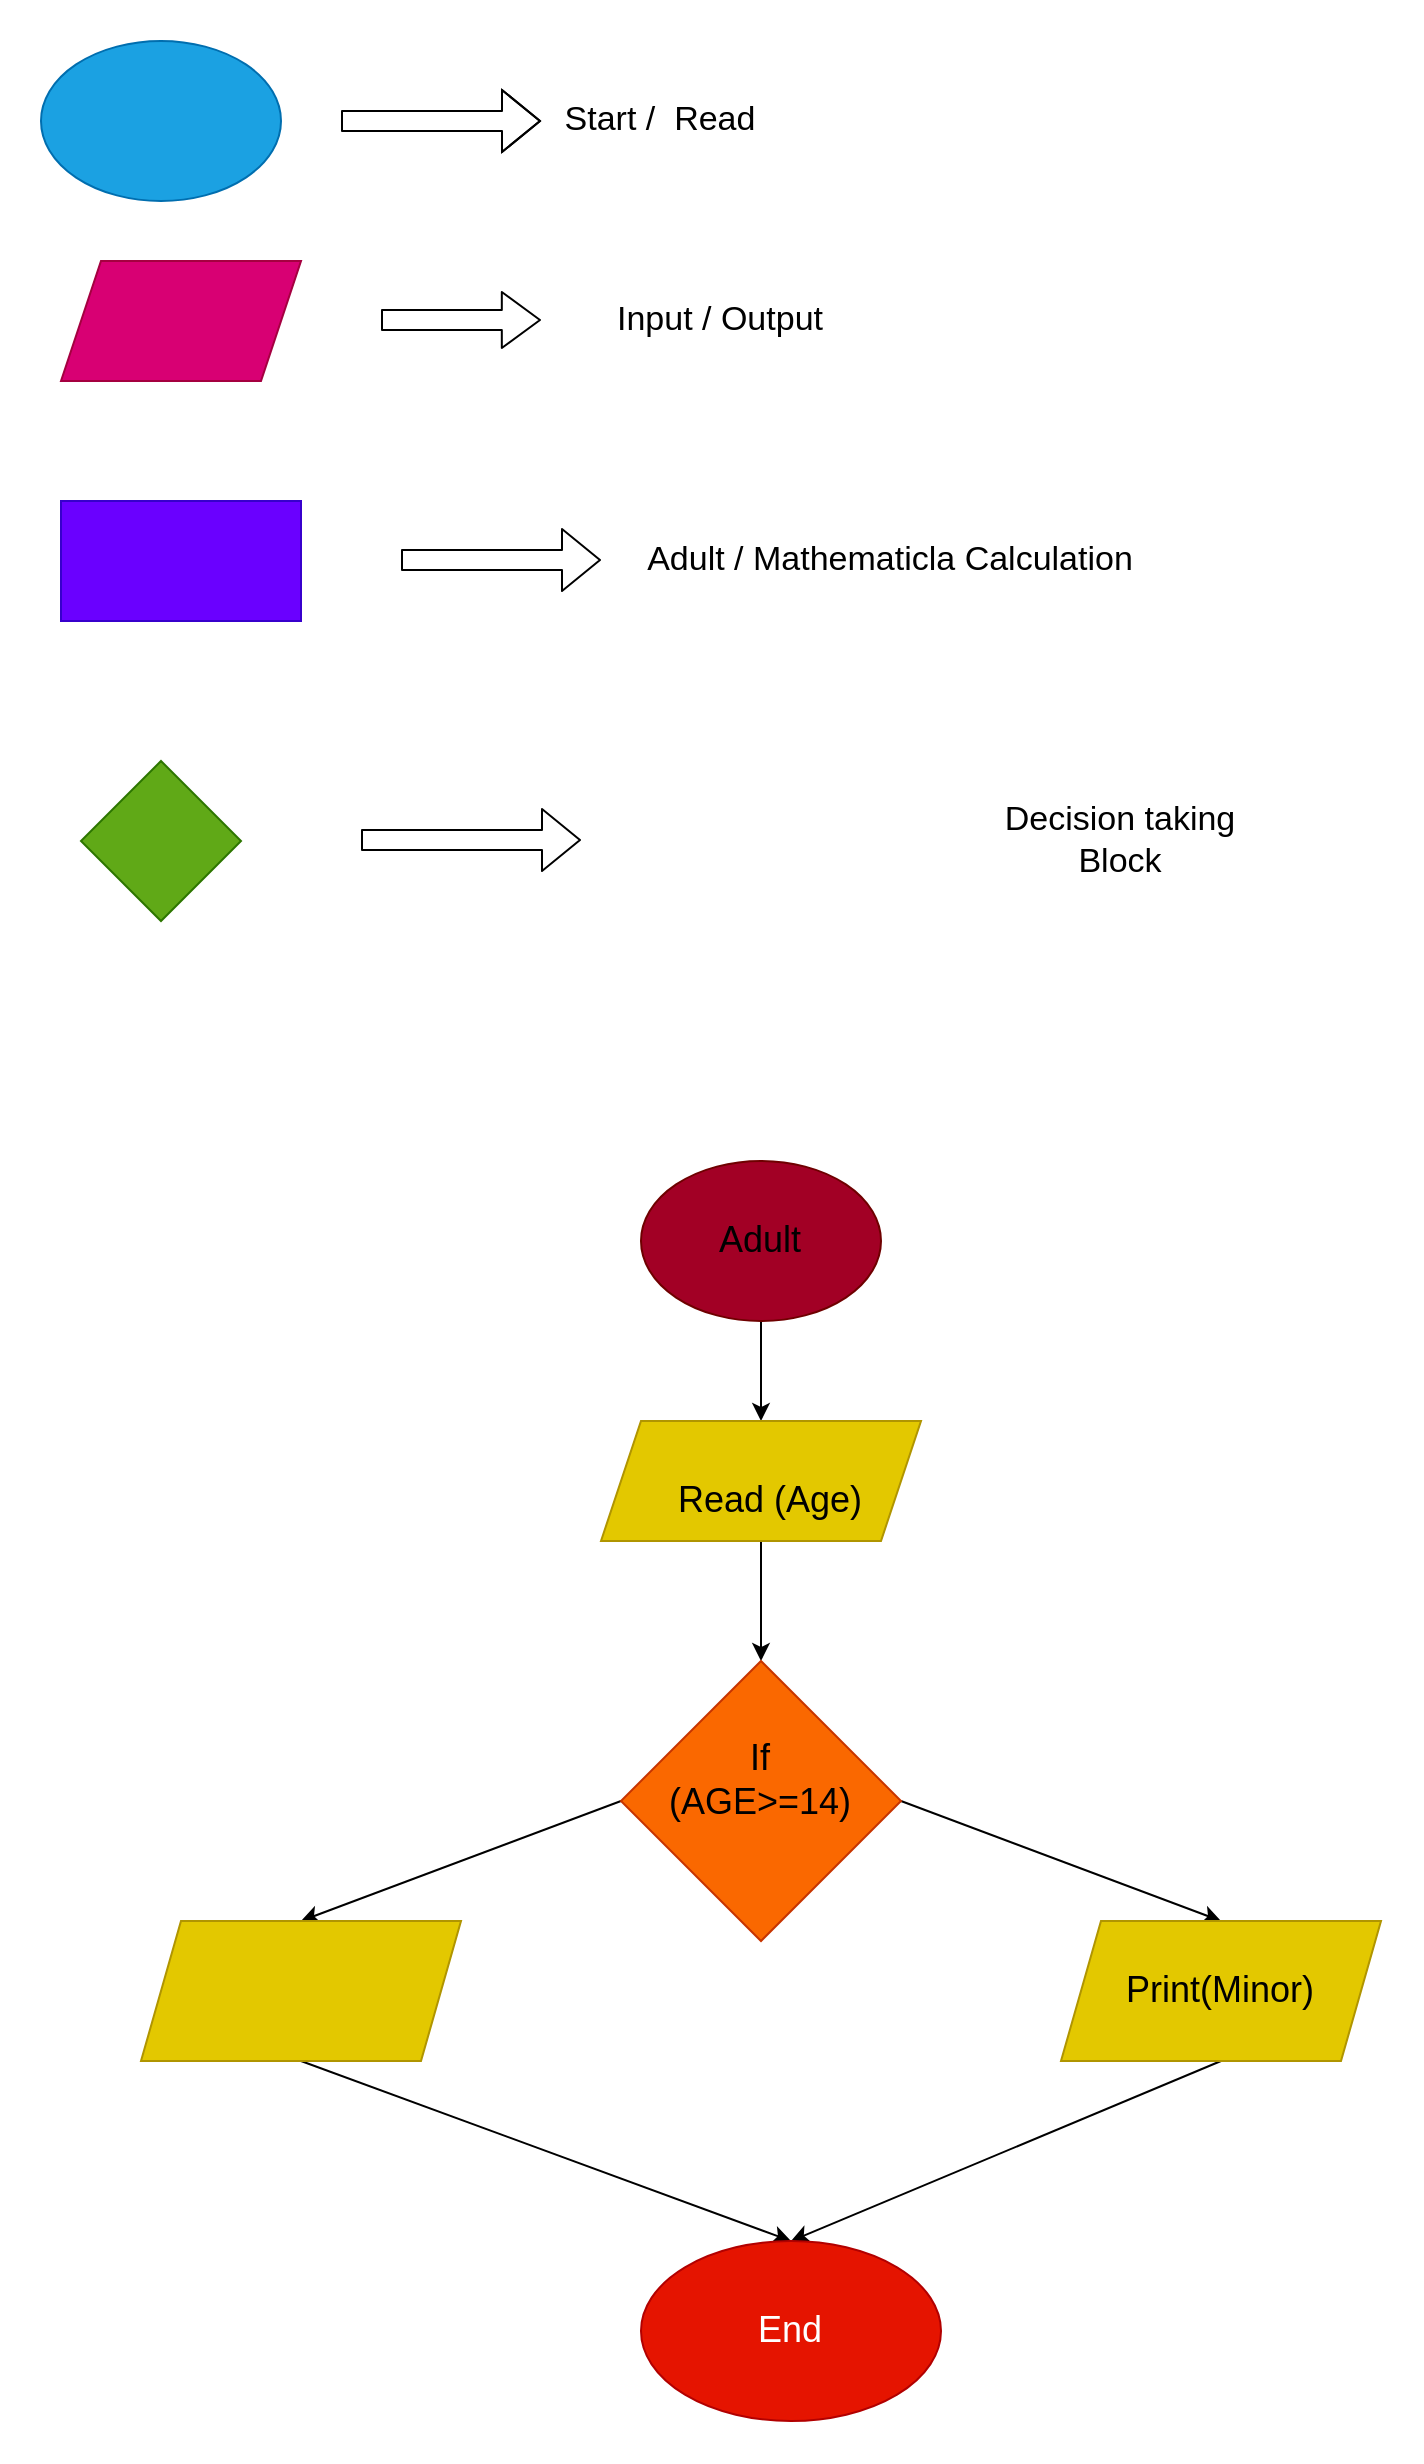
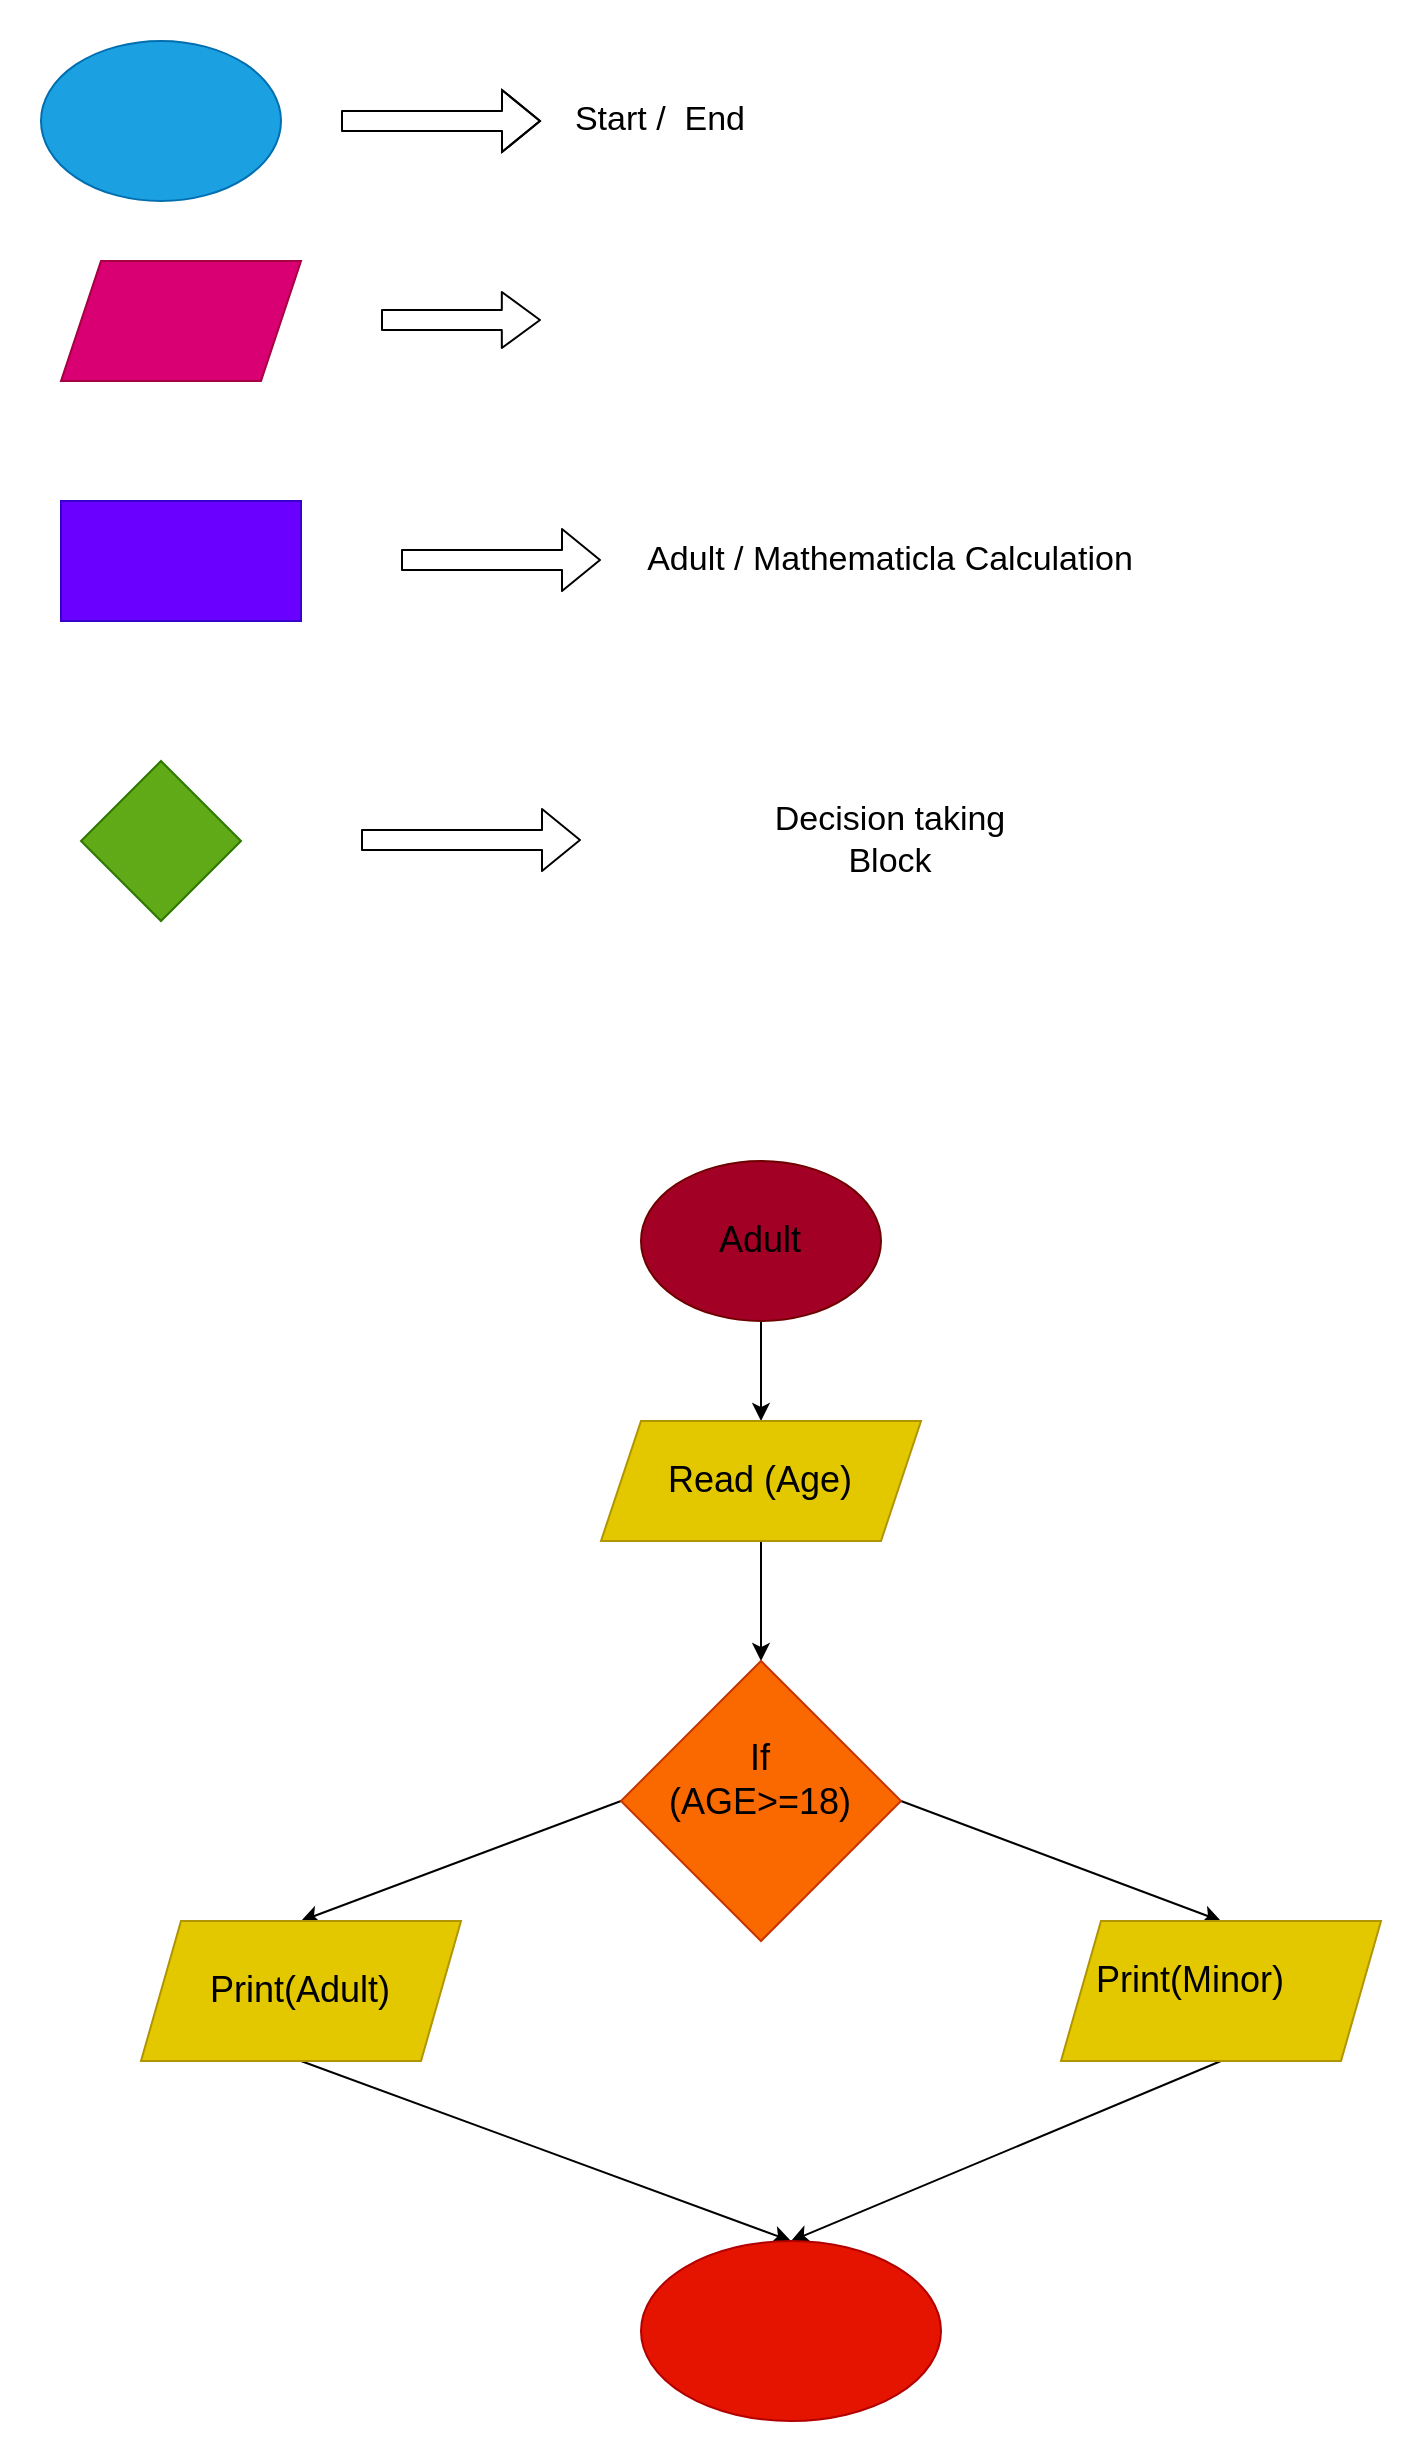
node "Start / Read": label "Start / Read" -> "Start / End"
node "Input / Output": removed
node "Decision taking Block": moved (1121, 841) -> (891, 841)
node "Read (Age)": moved (771, 1501) -> (761, 1481)
node "If (AGE>=14)": label "If (AGE>=14)" -> "If (AGE>=18)"
node "Print(Adult)": added
node "Print(Minor)": moved (1221, 1991) -> (1191, 1981)
node "End": removed
